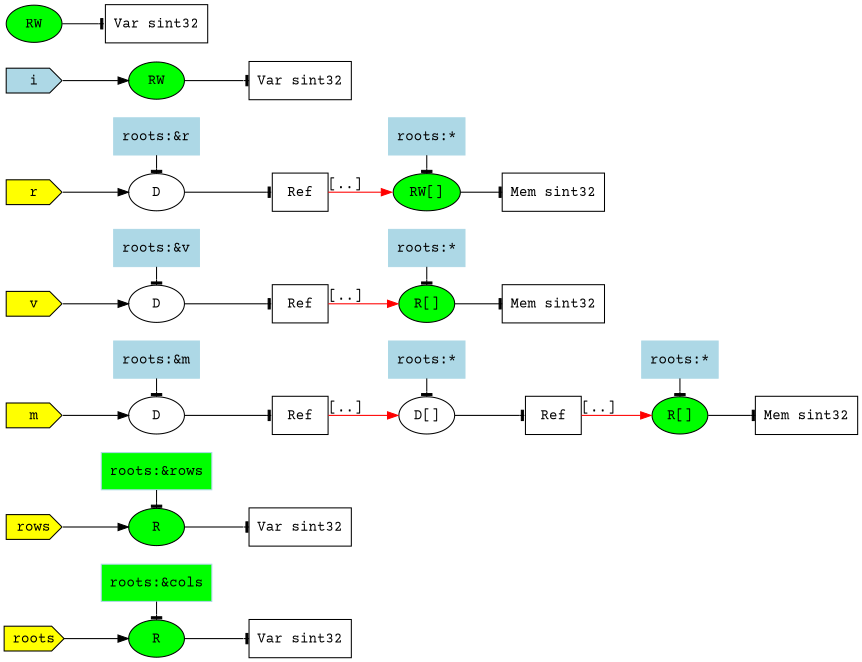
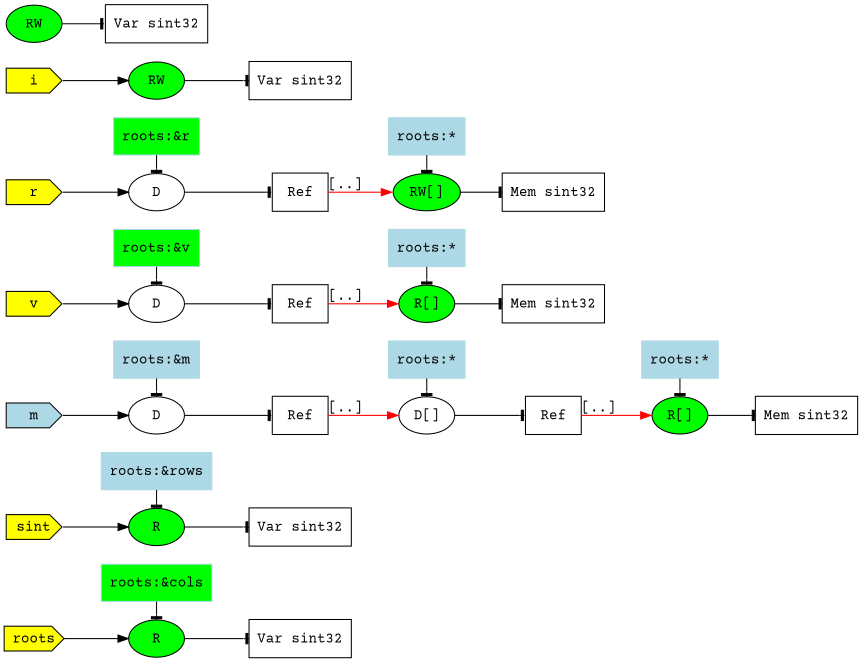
node "i": fillcolor lightblue -> yellow
node "roots:&r": fillcolor lightblue -> green
node "roots:&v": fillcolor lightblue -> green
node "m": fillcolor yellow -> lightblue
node "roots:&rows": fillcolor green -> lightblue
node "rows": label "rows" -> "sint"
